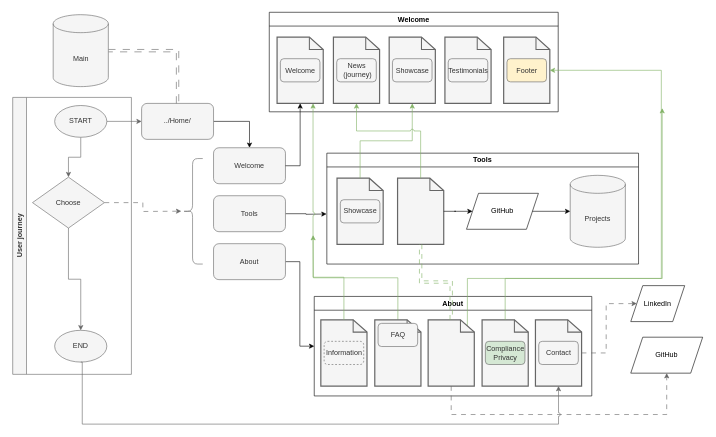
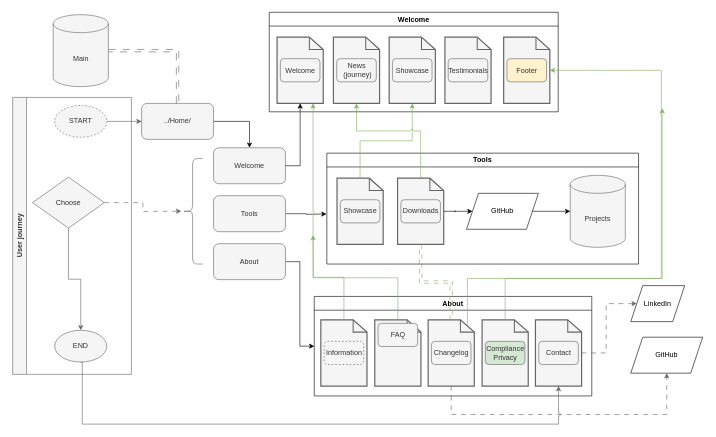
node "START": style solid -> dashed
edge "START" -> "Choose": removed
node "Downloads": added
node "Changelog": added
